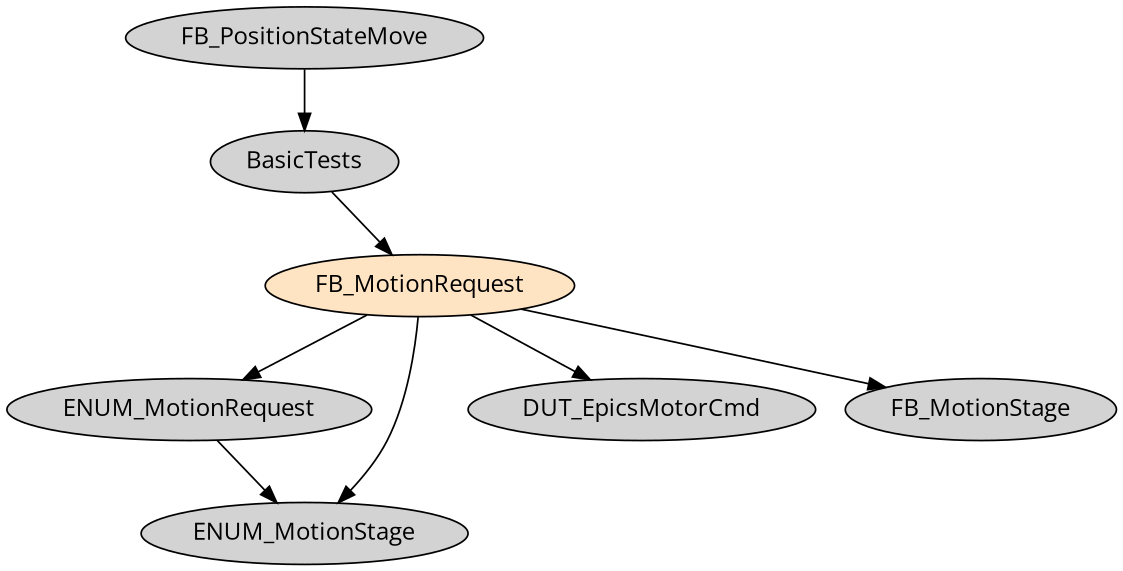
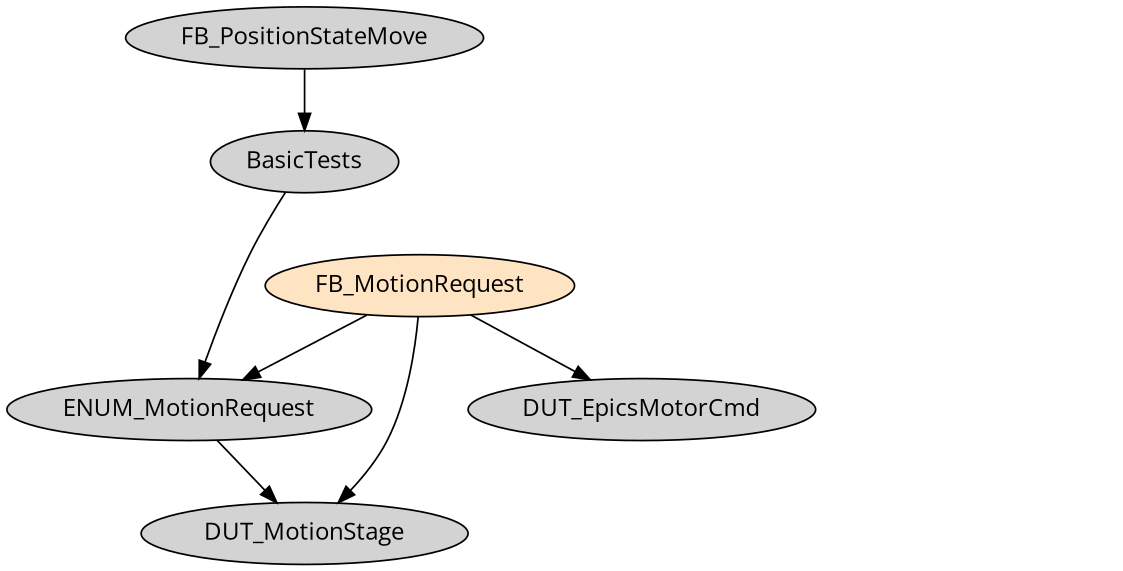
edge "BasicTests" -> "FB_MotionRequest": now "BasicTests" -> "ENUM_MotionRequest"
node "FB_MotionStage": removed
node "ENUM_MotionStage": label "ENUM_MotionStage" -> "DUT_MotionStage"
